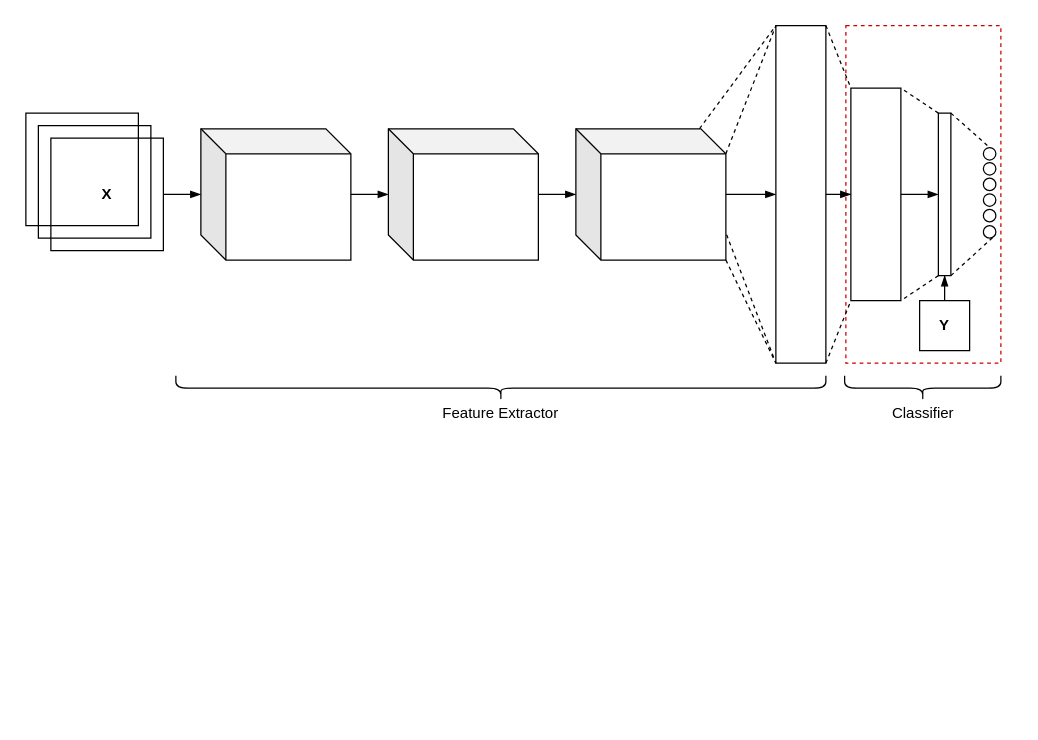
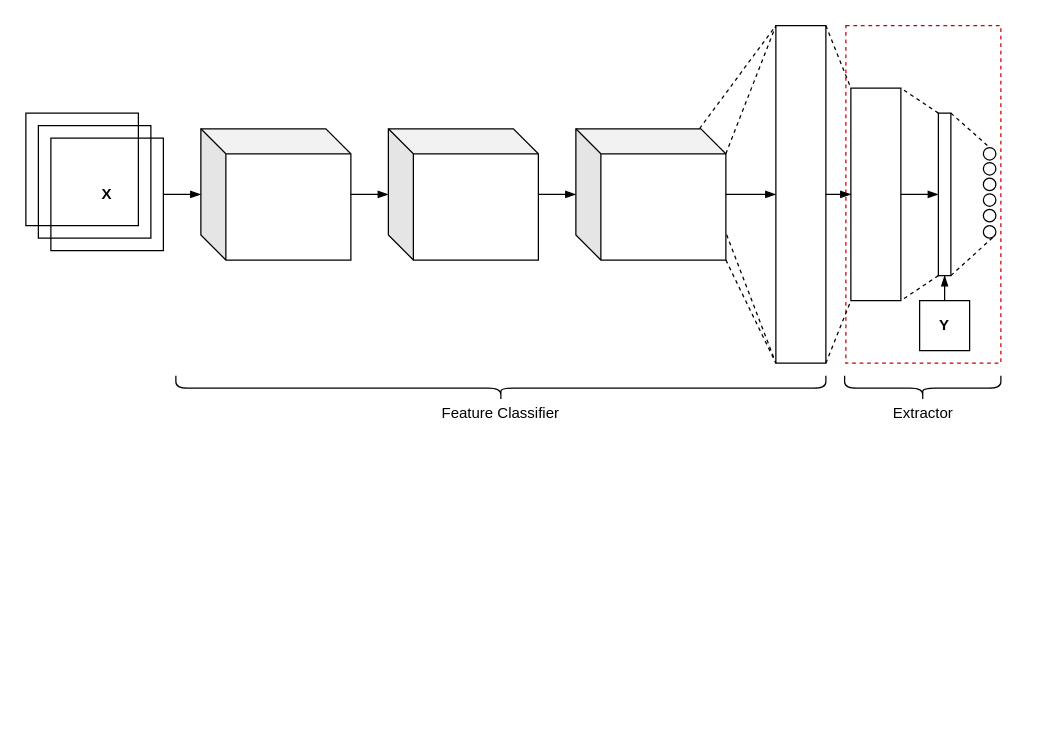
node "Feature Extractor": label "Feature Extractor" -> "Feature Classifier"
node "Classifier": label "Classifier" -> "Extractor"
